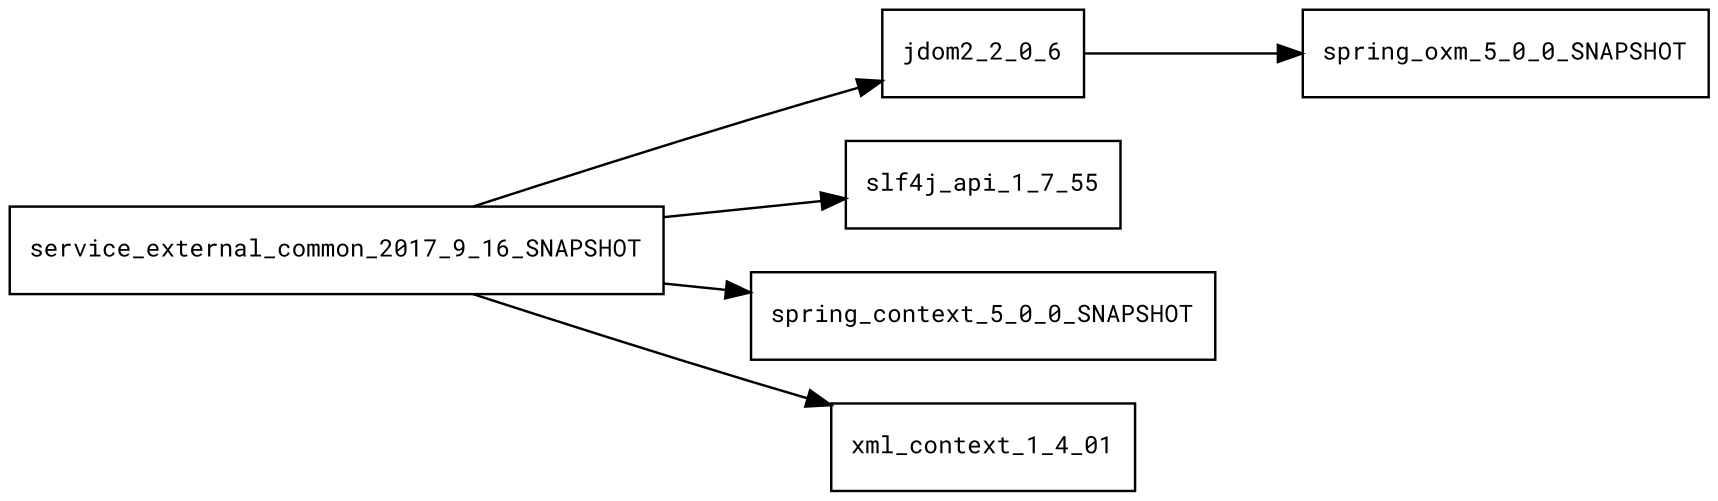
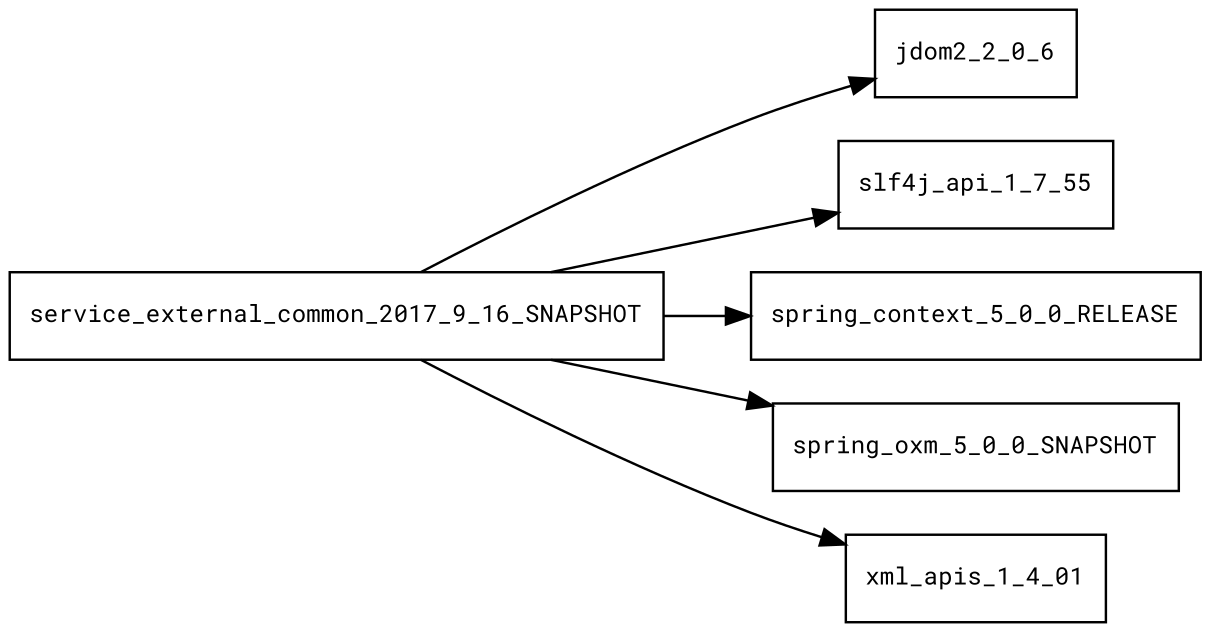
edge "jdom2_2_0_6" -> "spring_oxm_5_0_0_SNAPSHOT": now "service_external_common_2017_9_16_SNAPSHOT" -> "spring_oxm_5_0_0_SNAPSHOT"
node "spring_context_5_0_0_SNAPSHOT": label "spring_context_5_0_0_SNAPSHOT" -> "spring_context_5_0_0_RELEASE"
node "xml_context_1_4_01": label "xml_context_1_4_01" -> "xml_apis_1_4_01"
